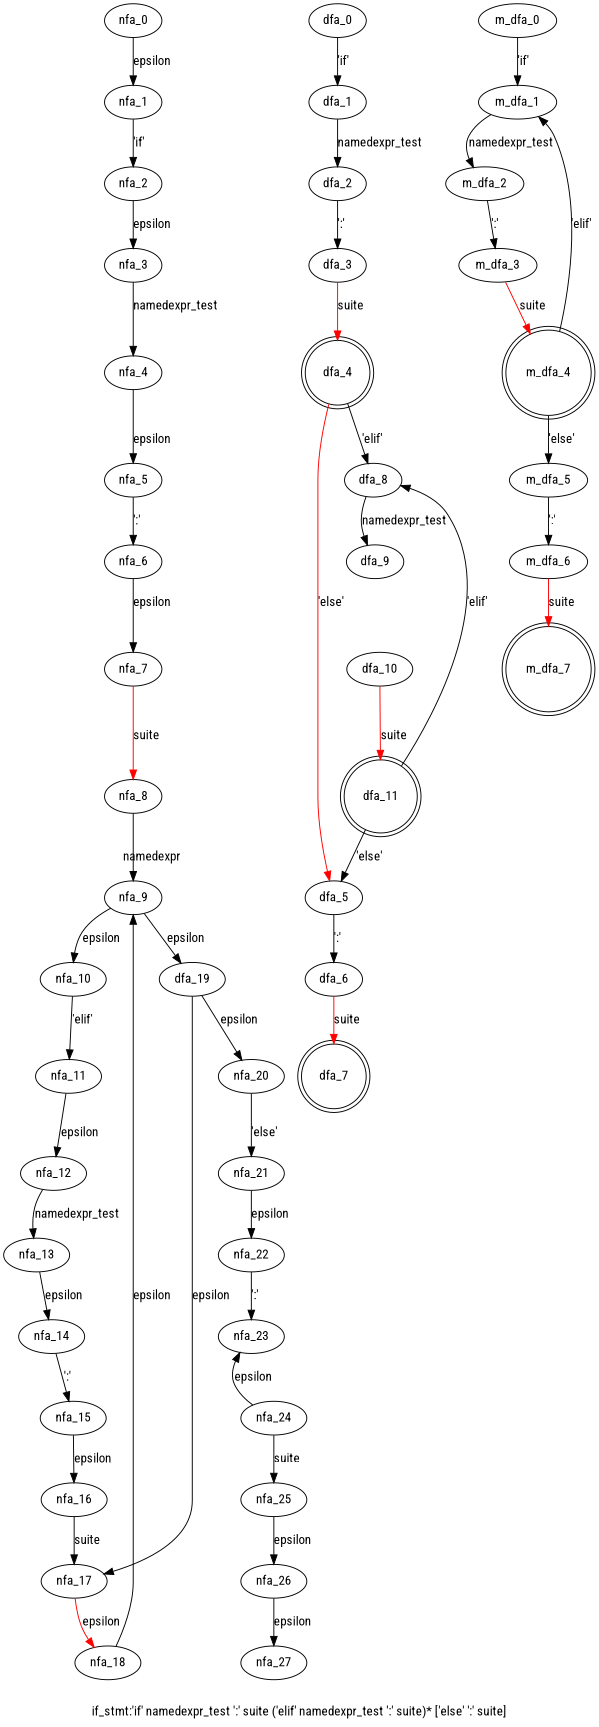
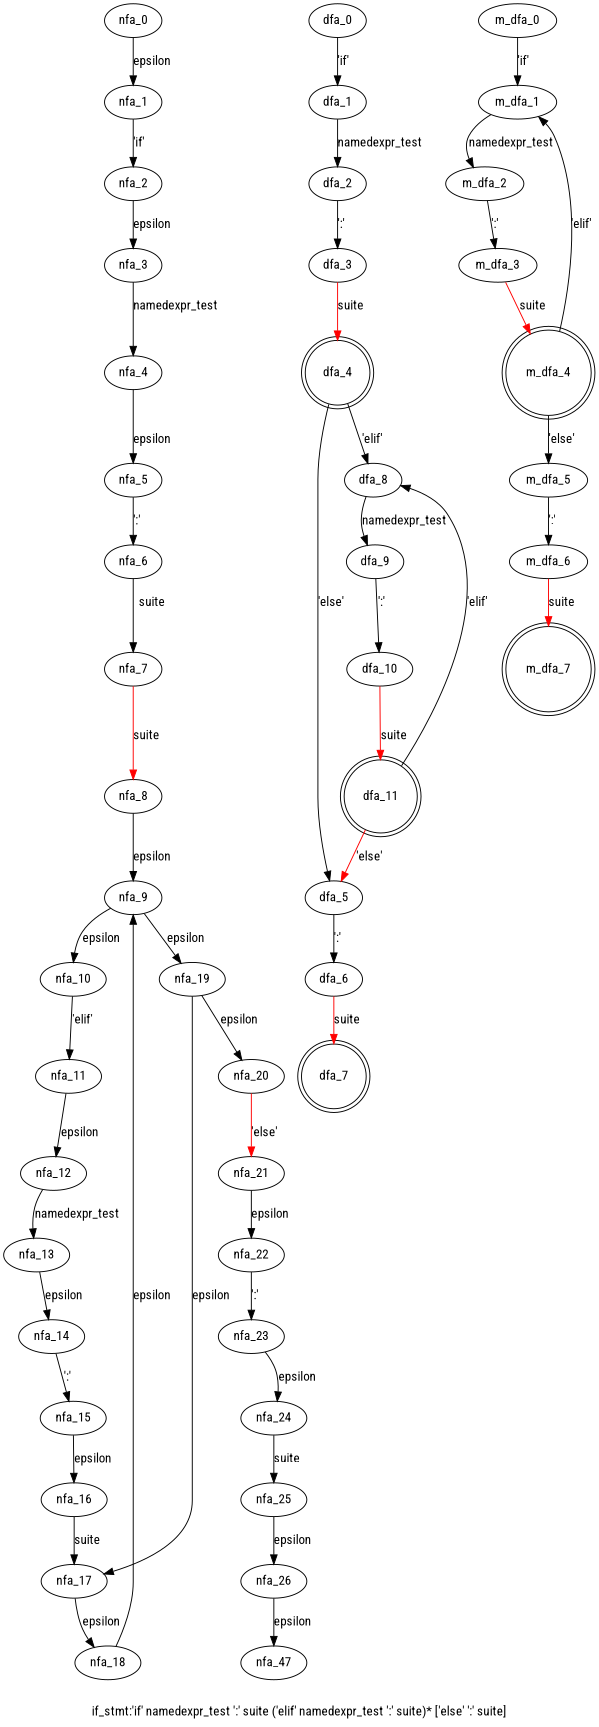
edge "nfa_6" -> "nfa_7": label "epsilon" -> "suite"
edge "dfa_9" -> "dfa_10": added, label "':'"
edge "dfa_4" -> "dfa_5": color red -> black
edge "dfa_11" -> "dfa_5": color black -> red
edge "nfa_8" -> "nfa_9": label "namedexpr" -> "epsilon"
node "dfa_19": label "dfa_19" -> "nfa_19"
edge "nfa_20" -> "nfa_21": color black -> red
edge "nfa_24" -> "nfa_23": reversed
edge "nfa_17" -> "nfa_18": color red -> black
node "nfa_27": label "nfa_27" -> "nfa_47"
